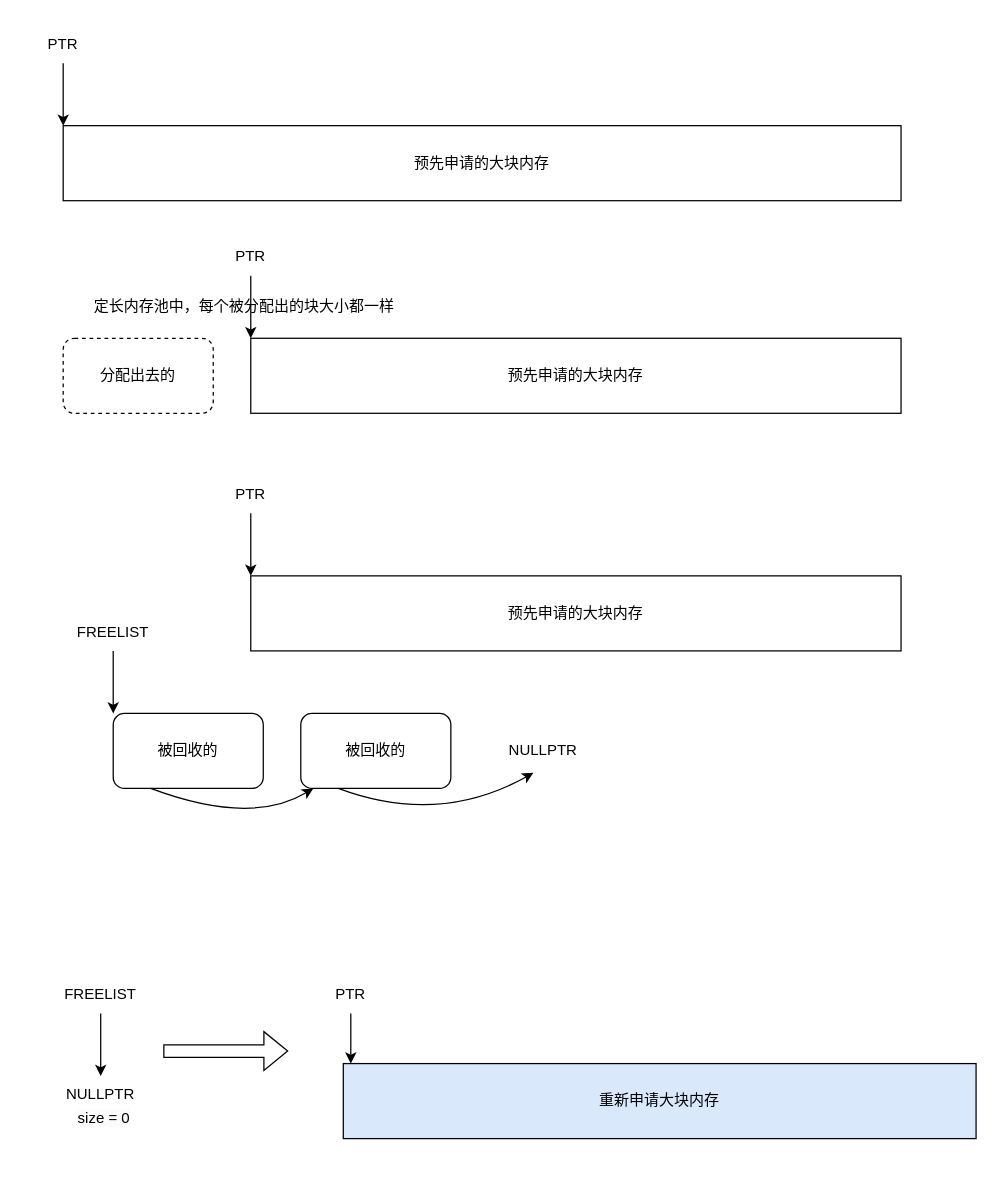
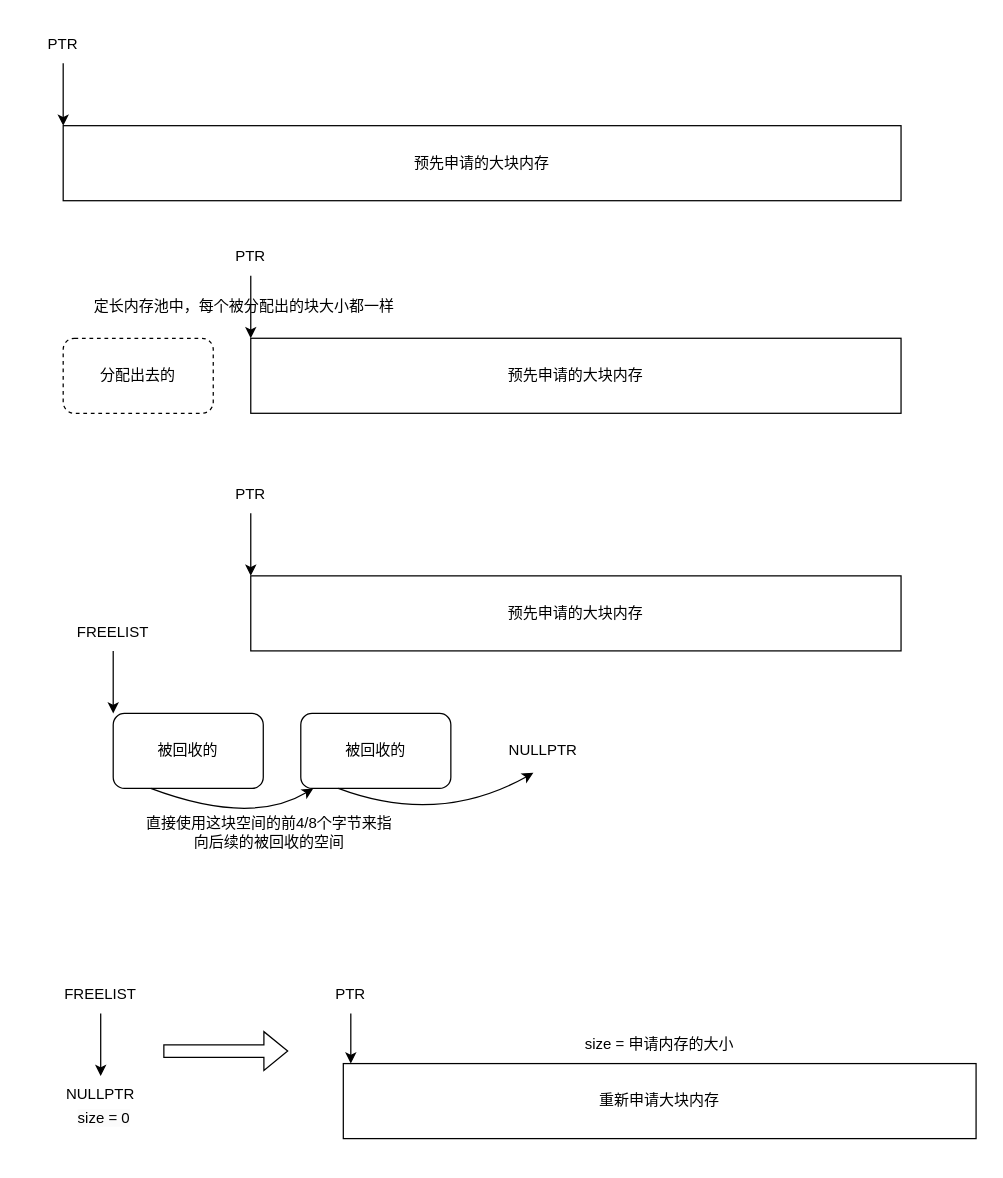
node "直接使用这块空间的前4/8个字节来指向后续的被回收的空间": added
node "size = 申请内存的大小": added
node "重新申请大块内存": fillcolor #dae8fc -> #ffffff
